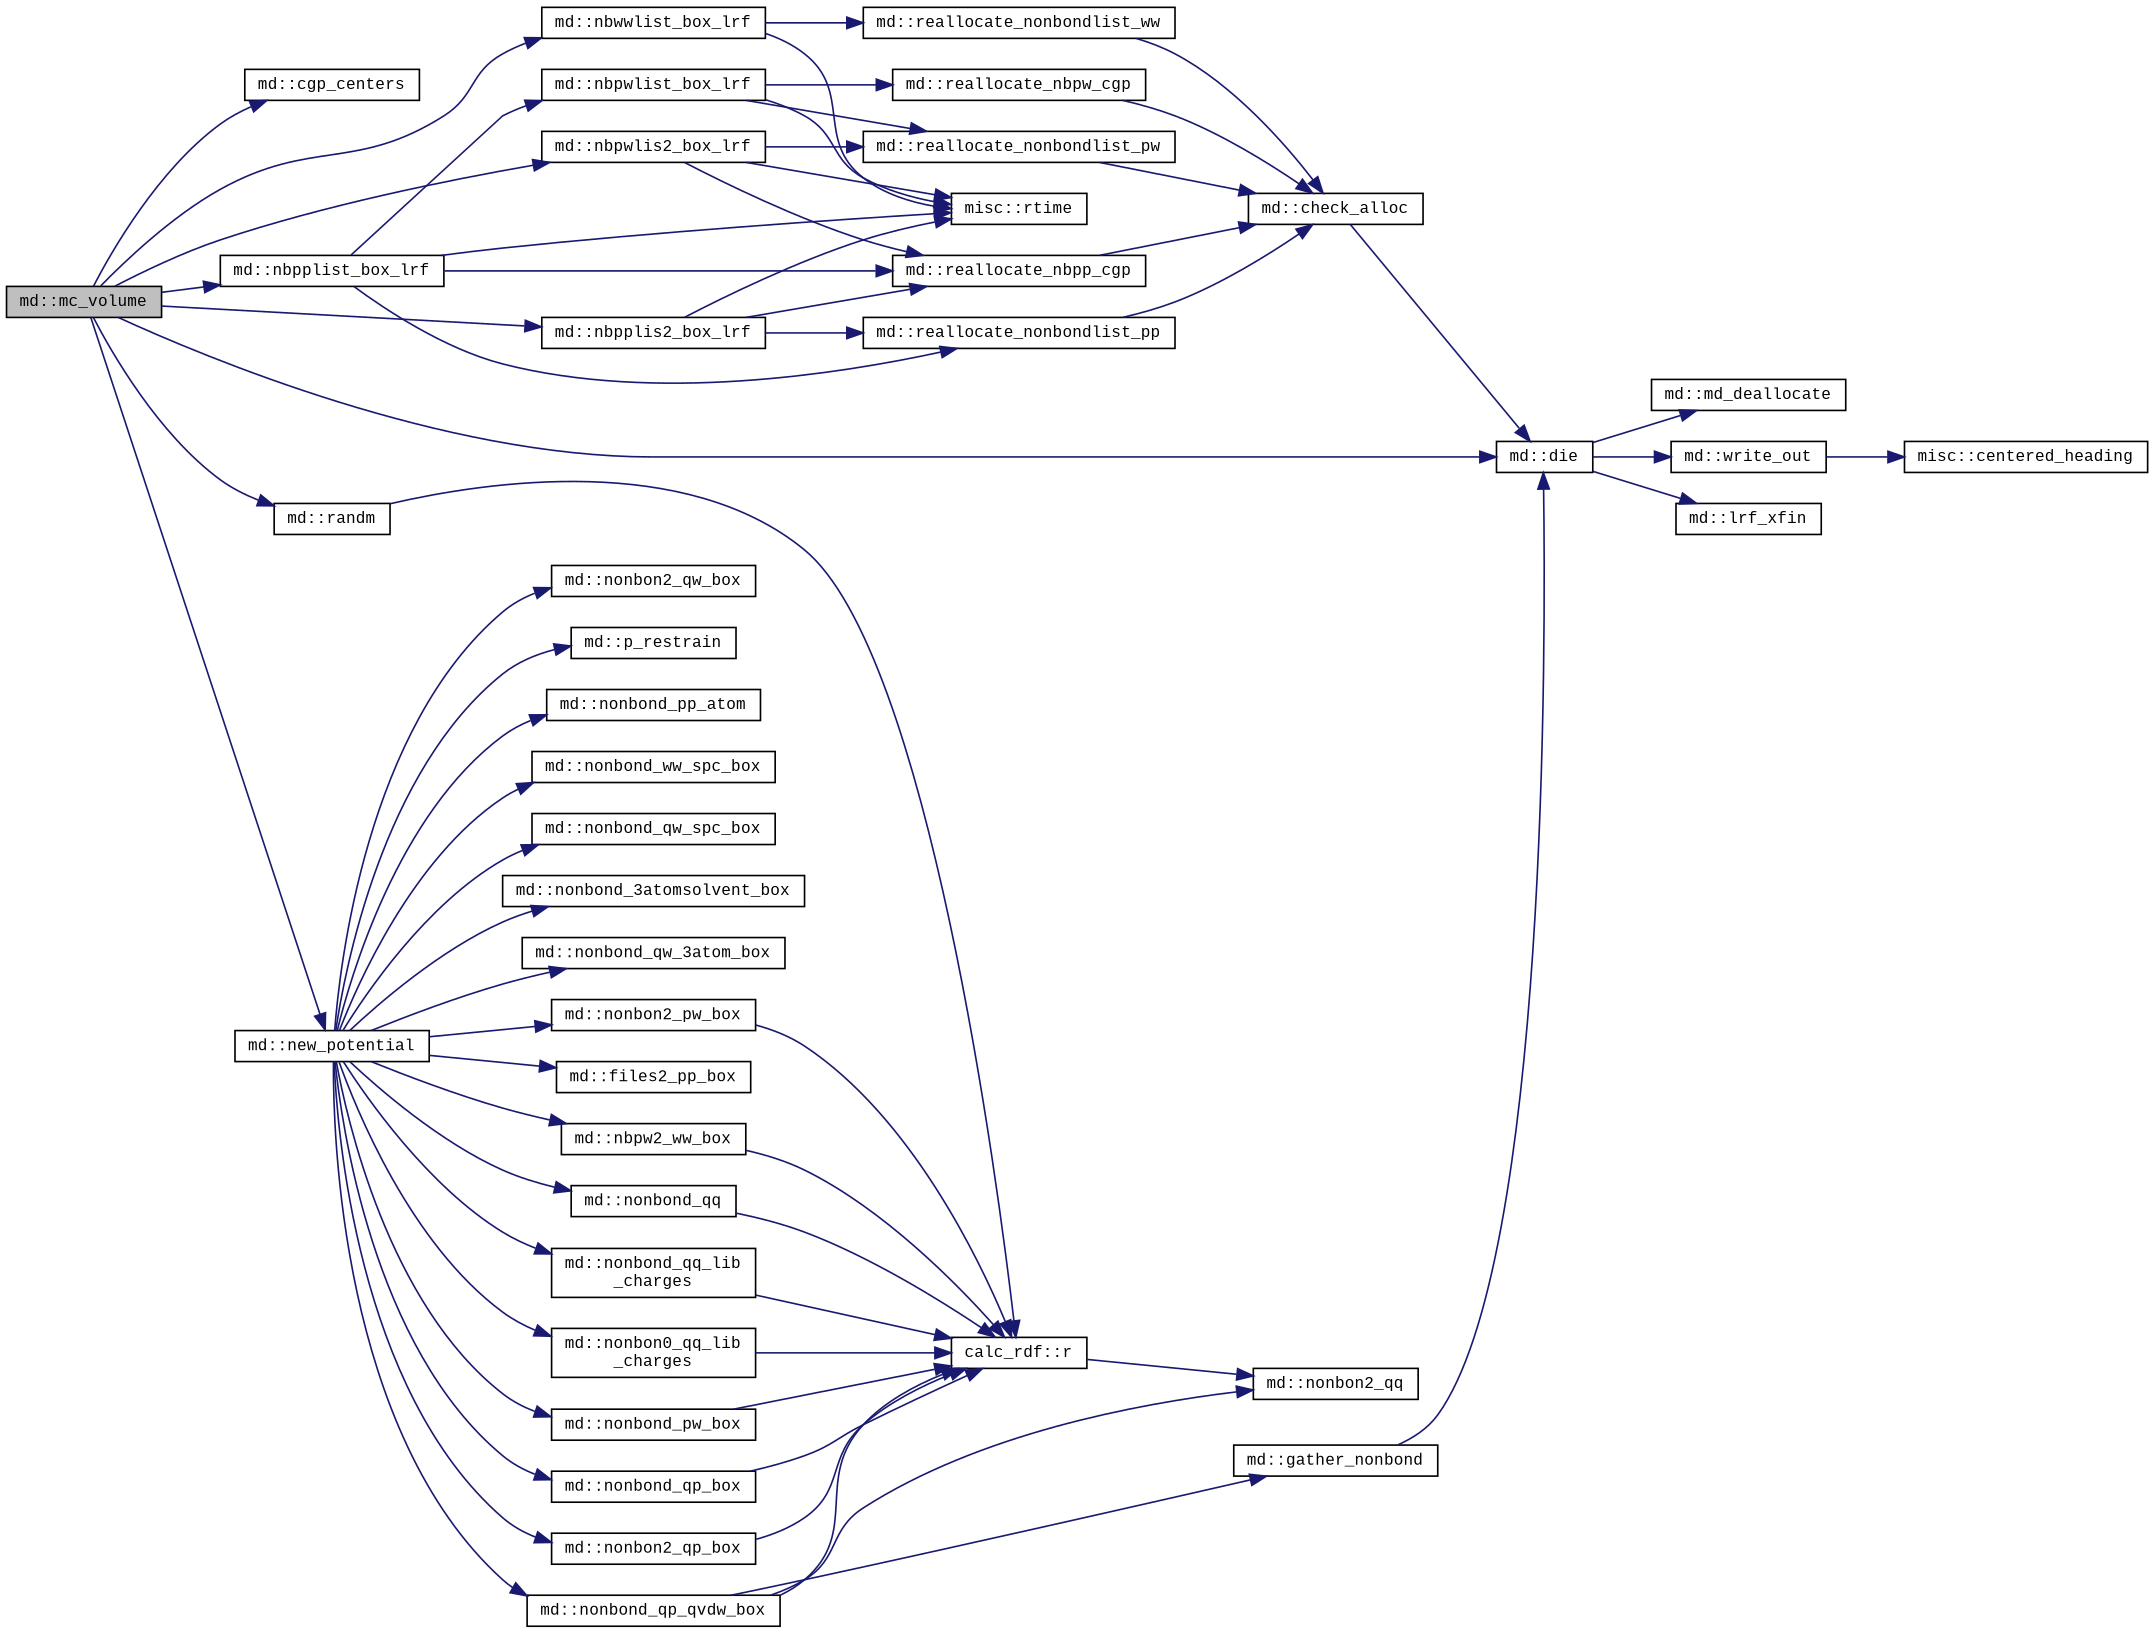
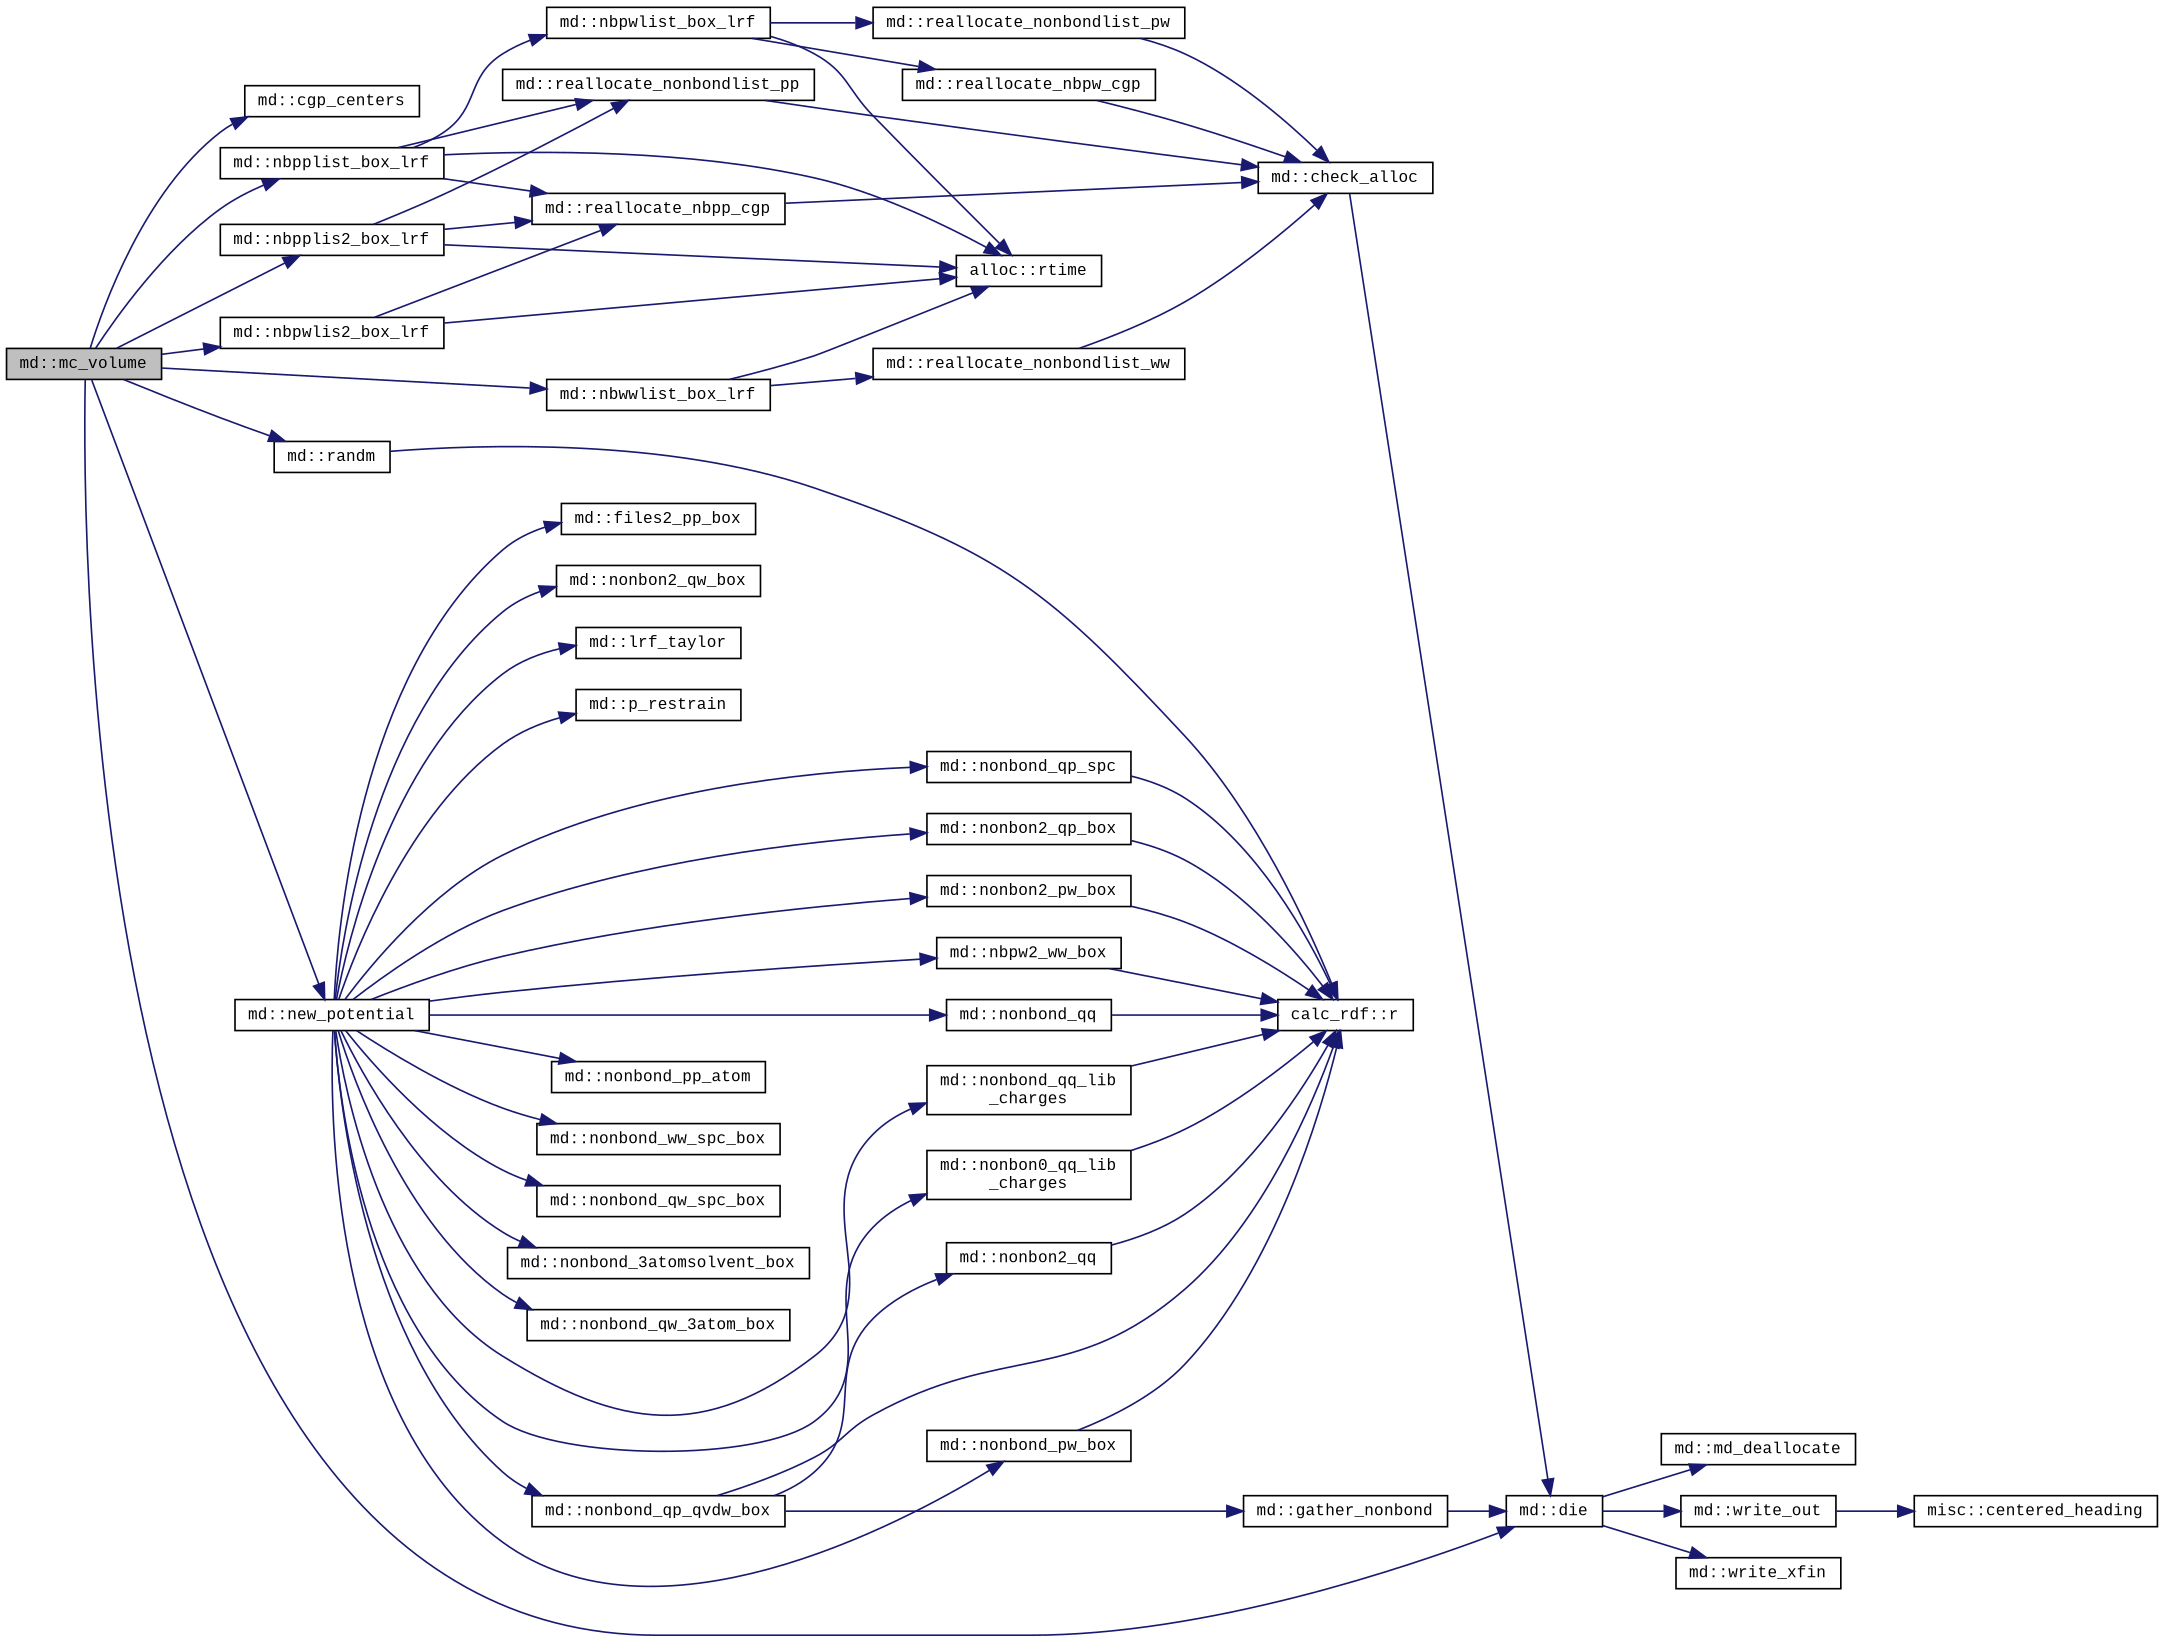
edge "md::nbpwlis2_box_lrf" -> "md::reallocate_nonbondlist_pw": removed
node "misc::rtime": label "misc::rtime" -> "alloc::rtime"
node "md::lrf_xfin": label "md::lrf_xfin" -> "md::write_xfin"
node "md::lrf_taylor": added
edge "calc_rdf::r" -> "md::nonbon2_qq": reversed
node "md::nonbond_qp_box": label "md::nonbond_qp_box" -> "md::nonbond_qp_spc"
